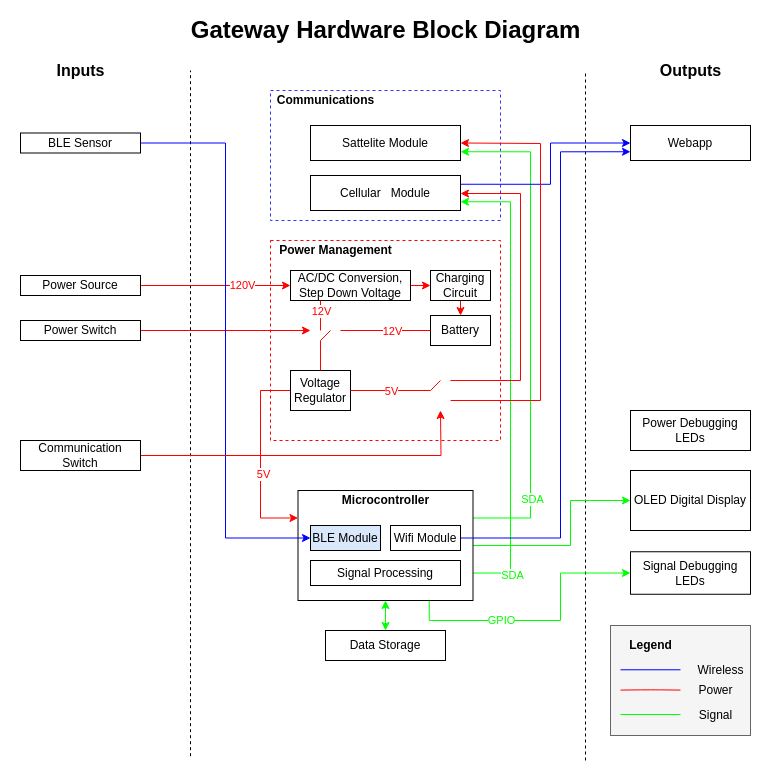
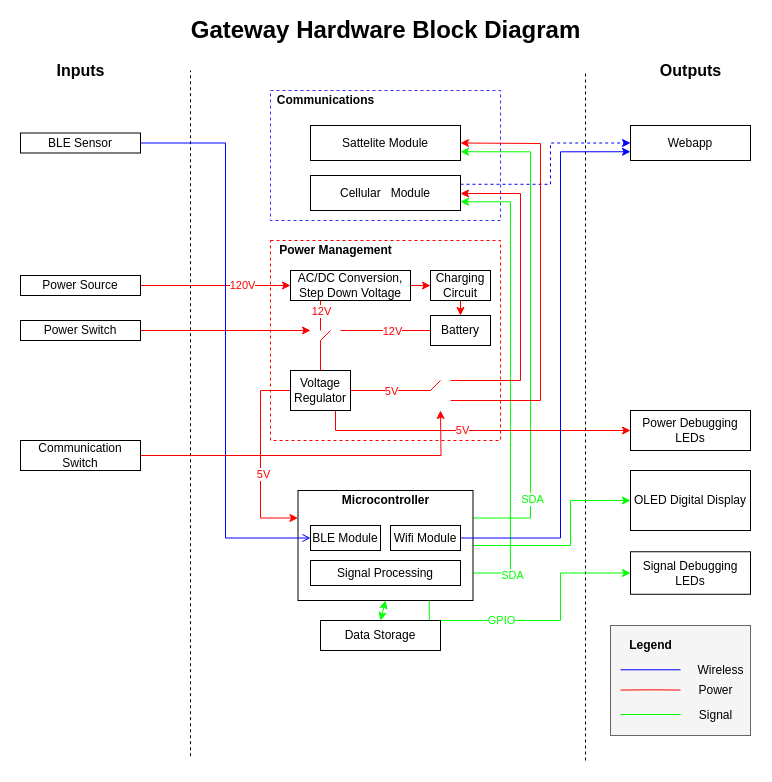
edge "Cellular Module" -> "Webapp": style solid -> dashed
edge "Voltage Regulator" -> "Power Debugging LEDs": added, label "5V"
edge "BLE Sensor" -> "BLE Module": arrowhead classic -> open
node "BLE Module": fillcolor #dae8fc -> #ffffff
node "Data Storage": moved (386, 646) -> (381, 636)
